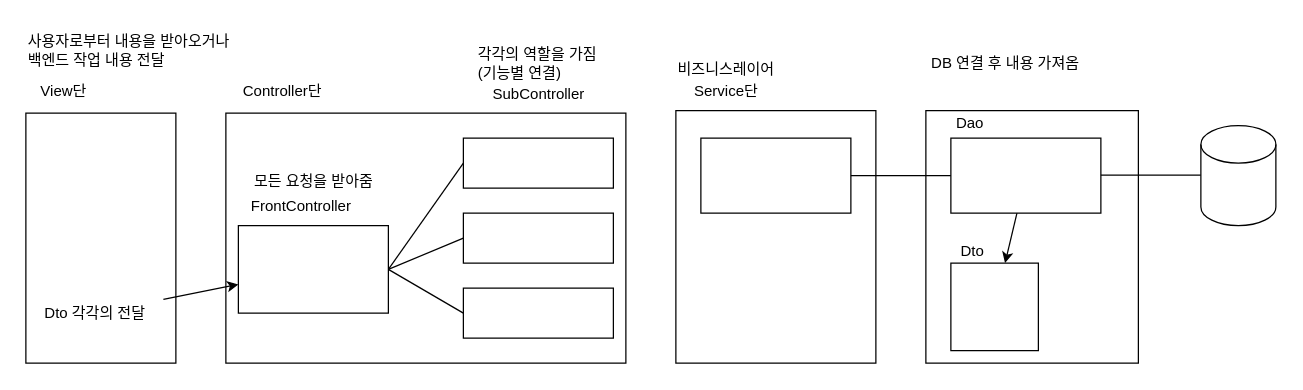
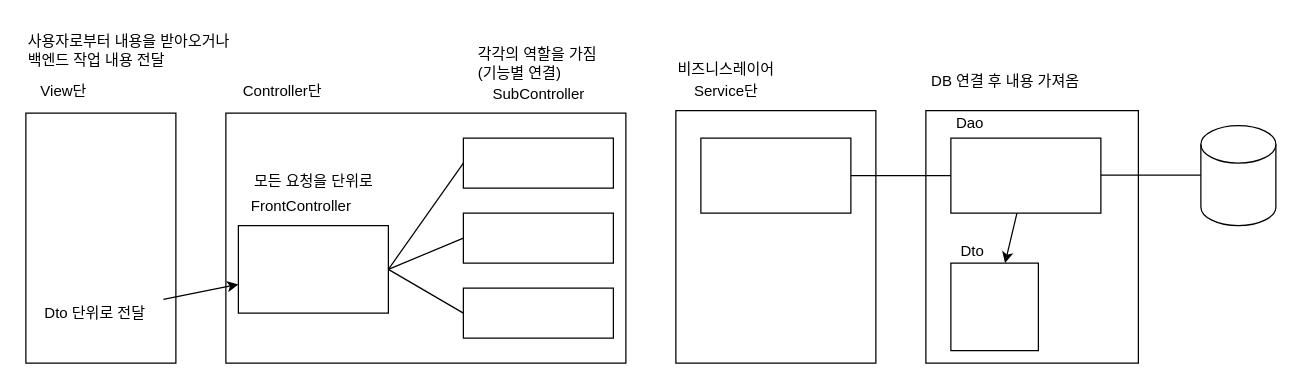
node "DB 연결 후 내용 가져옴": moved (1007, 63) -> (1007, 82)
node "모든 요청을 받아줌": label "모든 요청을 받아줌" -> "모든 요청을 단위로"
node "Dto 각각의 전달": label "Dto 각각의 전달" -> "Dto 단위로 전달"
